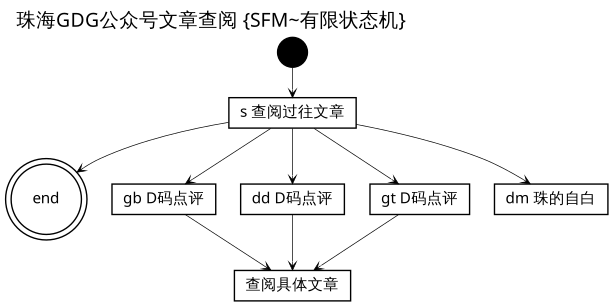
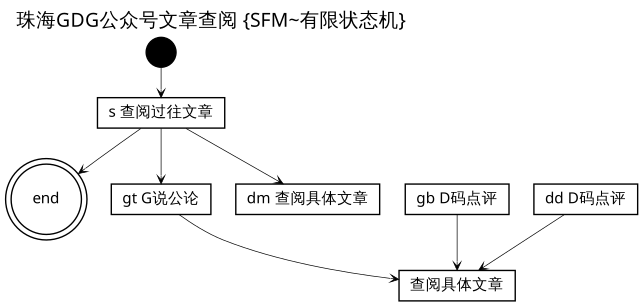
edge "s 查阅过往文章" -> "dd D码点评": removed
edge "s 查阅过往文章" -> "gb D码点评": removed
node "gt D码点评": label "gt D码点评" -> "gt G说公论"
node "dm 珠的自白": label "dm 珠的自白" -> "dm 查阅具体文章"
